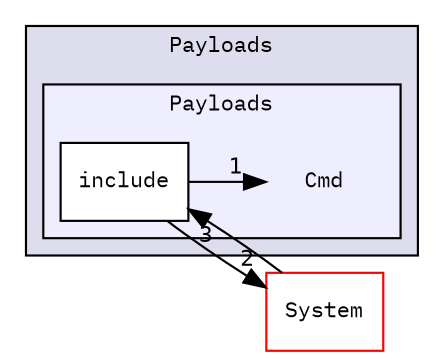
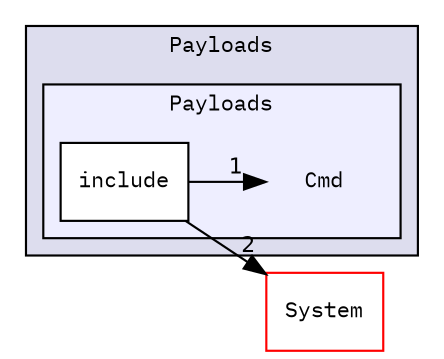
edge "System" -> "include": removed
